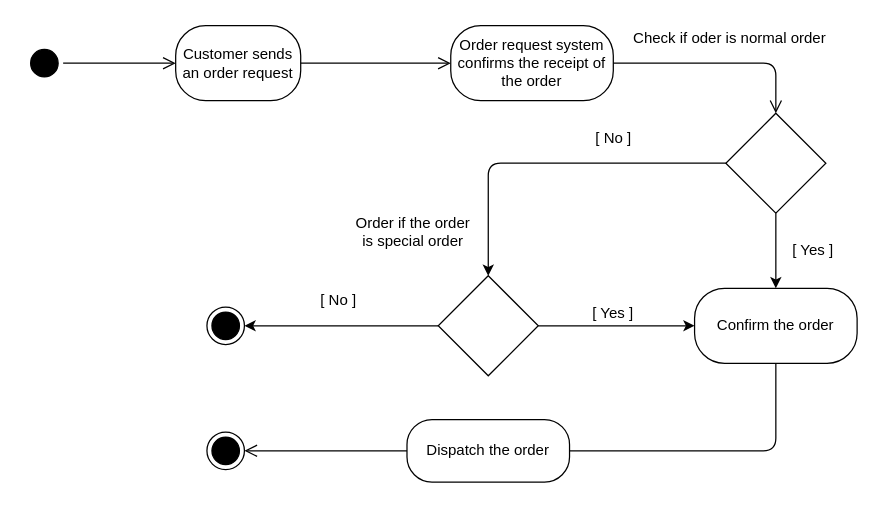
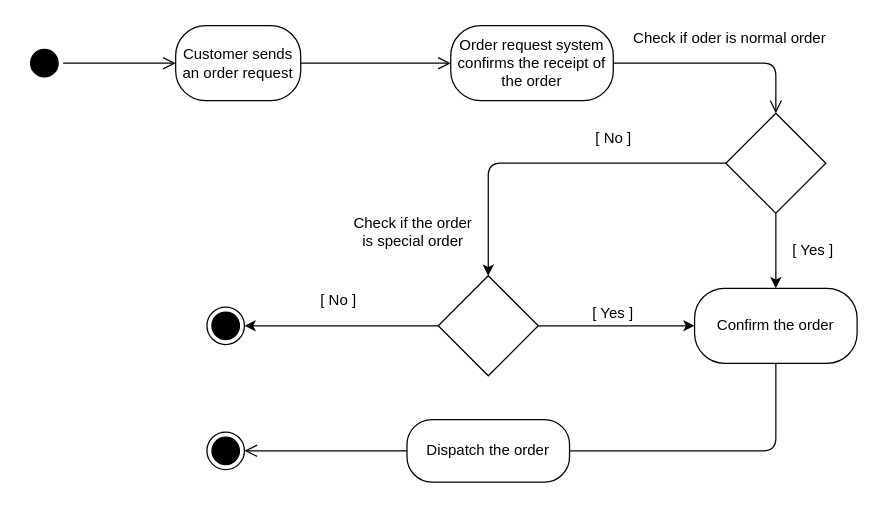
node "Order if the order is special order": label "Order if the order is special order" -> "Check if the order is special order"
